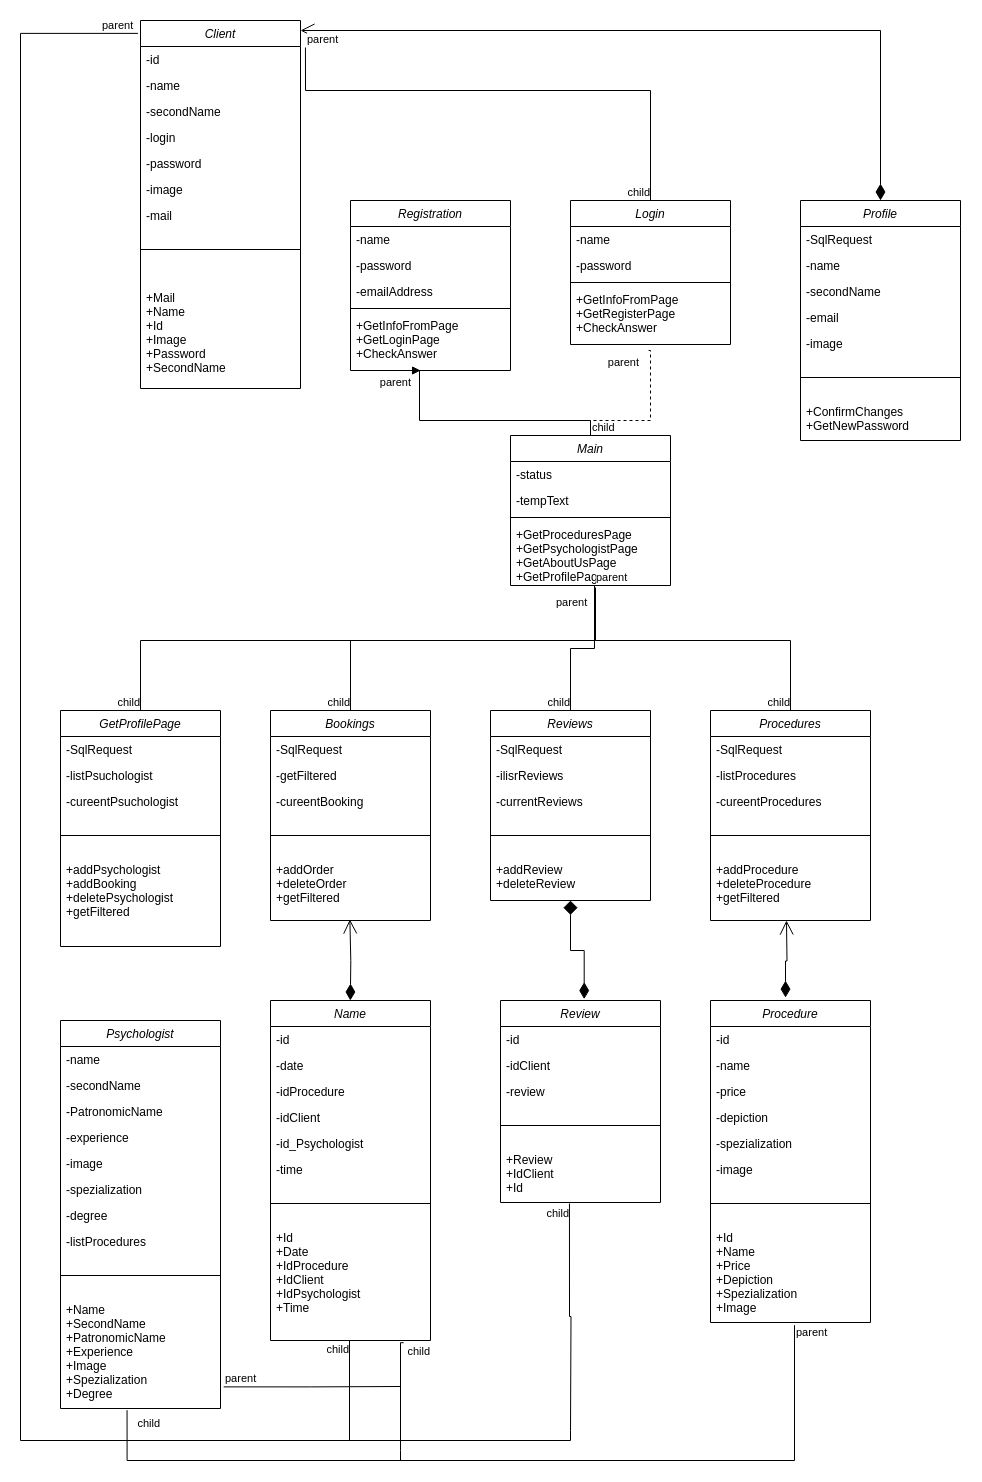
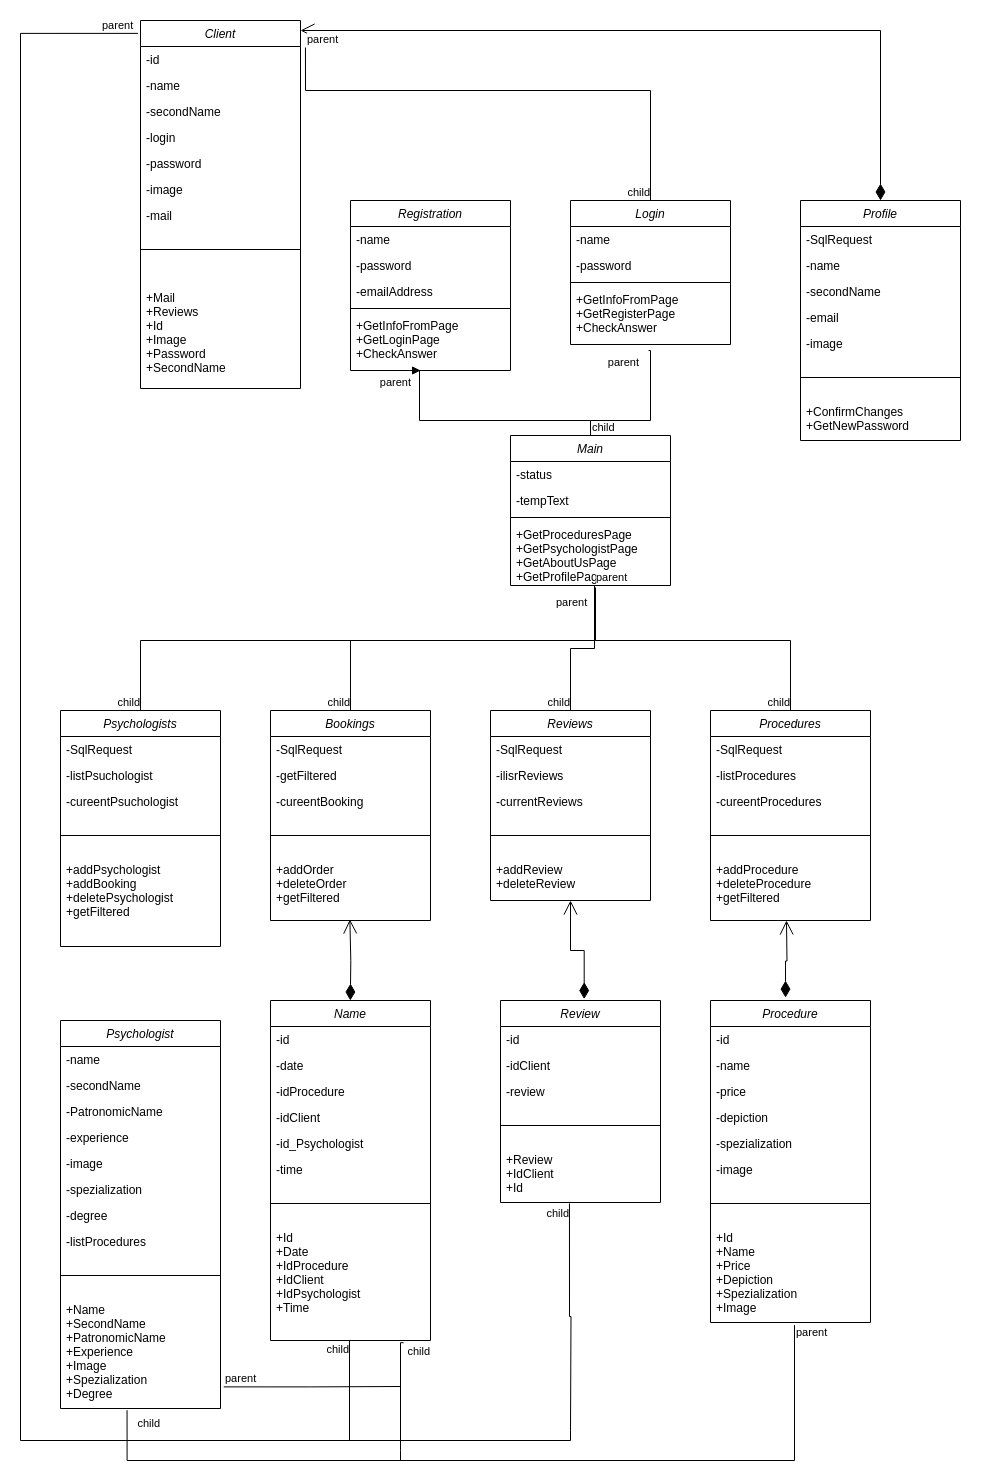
node "+Mail +Name +Id +Image +Password +SecondName": label "+Mail +Name +Id +Image +Password +SecondName" -> "+Mail +Reviews +Id +Image +Password +SecondName"
edge "+GetInfoFromPage +GetRegisterPage +CheckAnswer" -- "Main": style dashed -> solid
node "GetProfilePage": label "GetProfilePage" -> "Psychologists"
edge "+addReview +deleteReview" -- "Review": arrowhead diamond -> open
